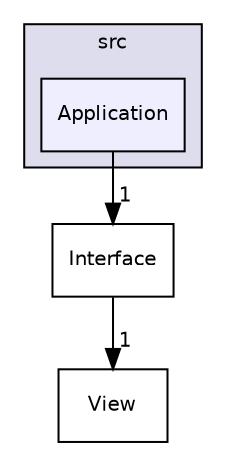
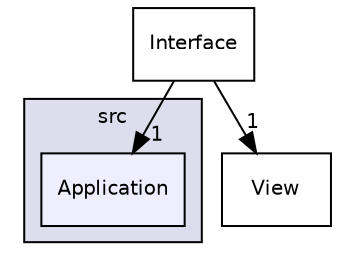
edge "Application" -> "Interface": reversed
